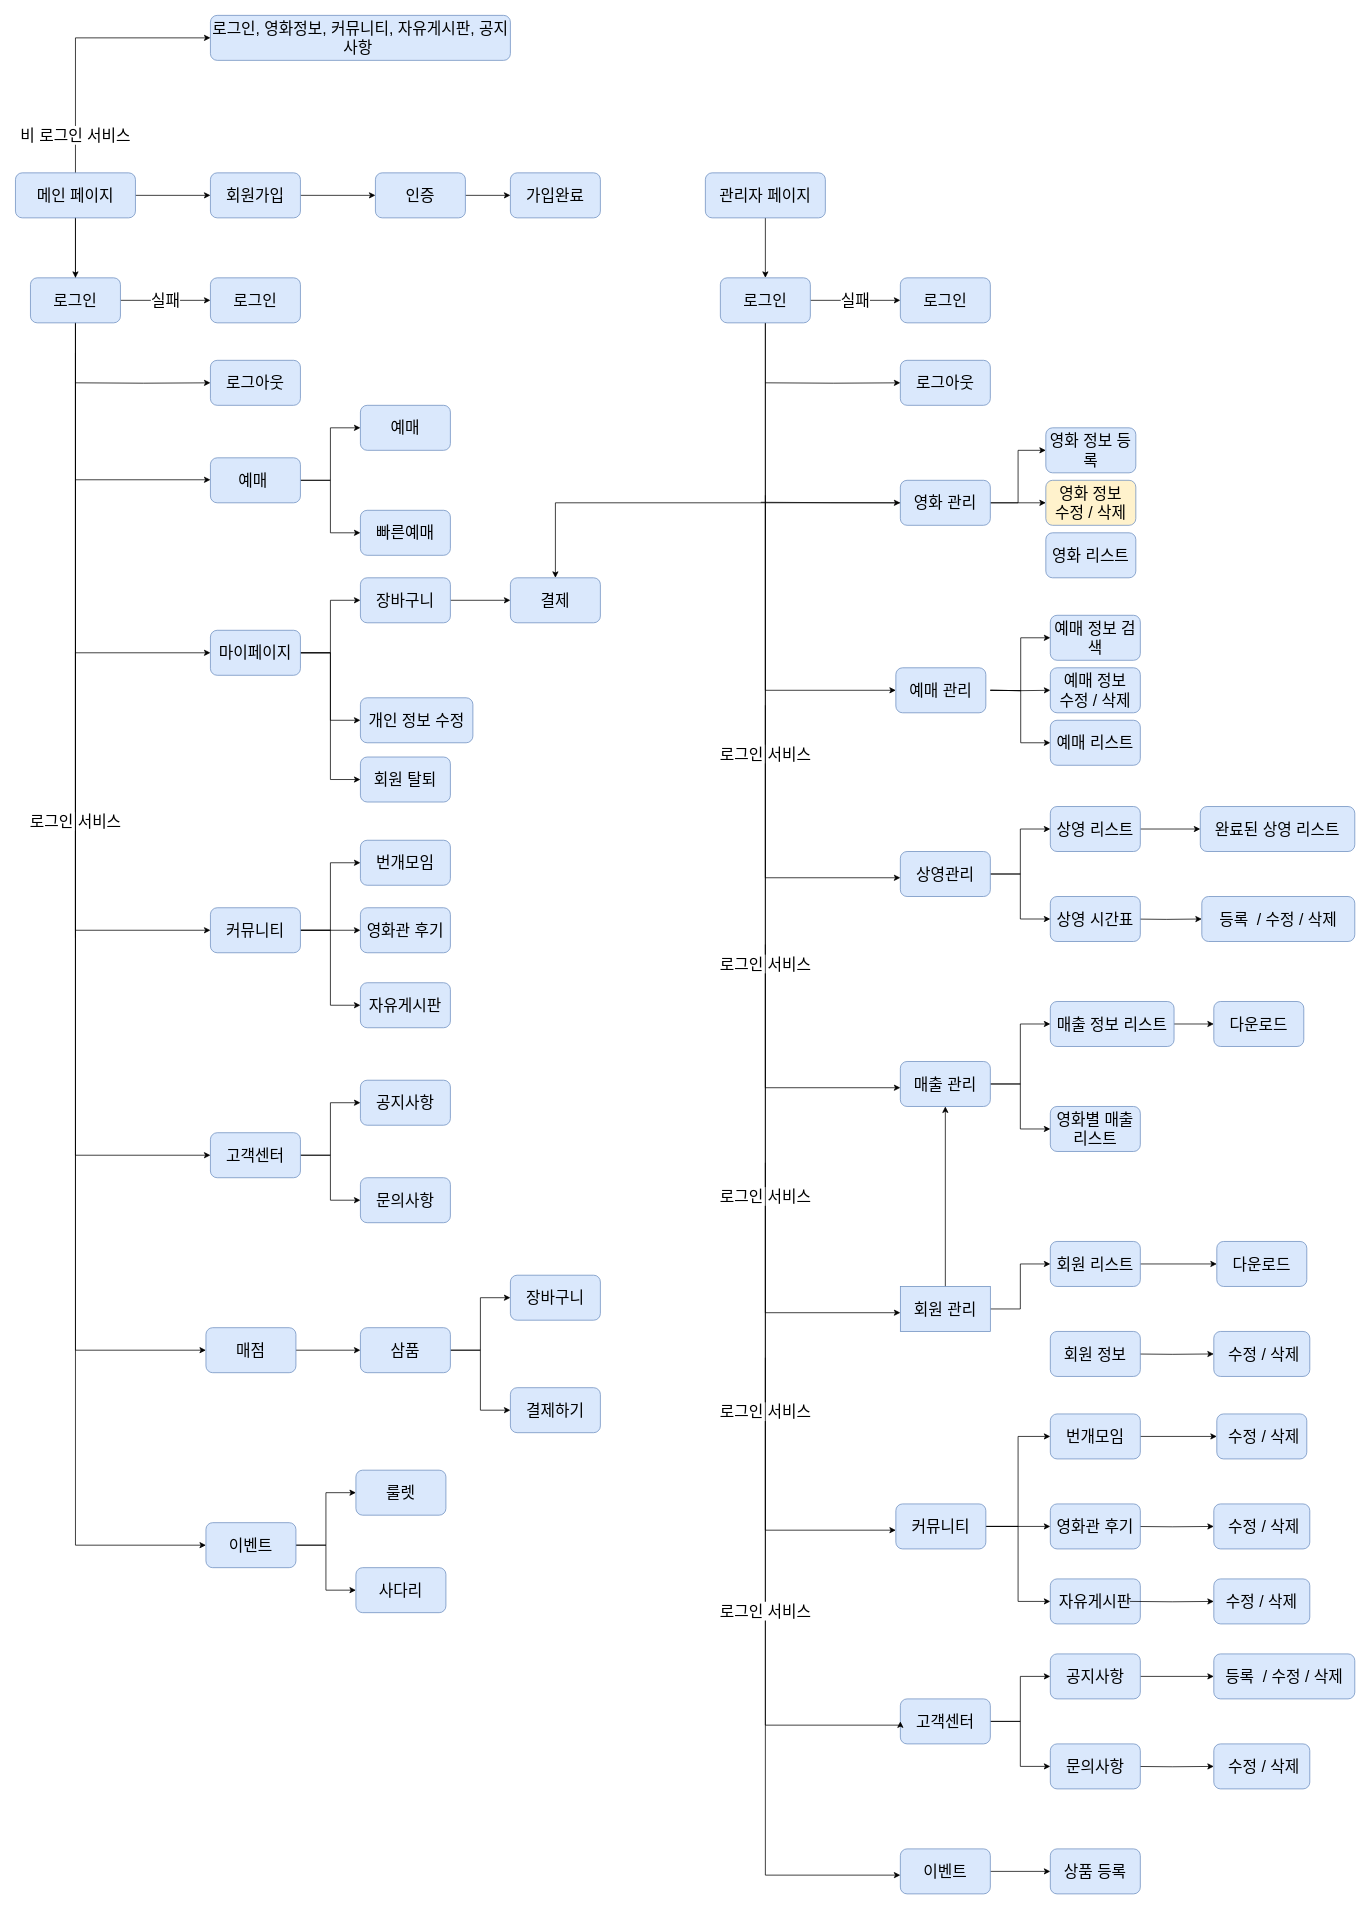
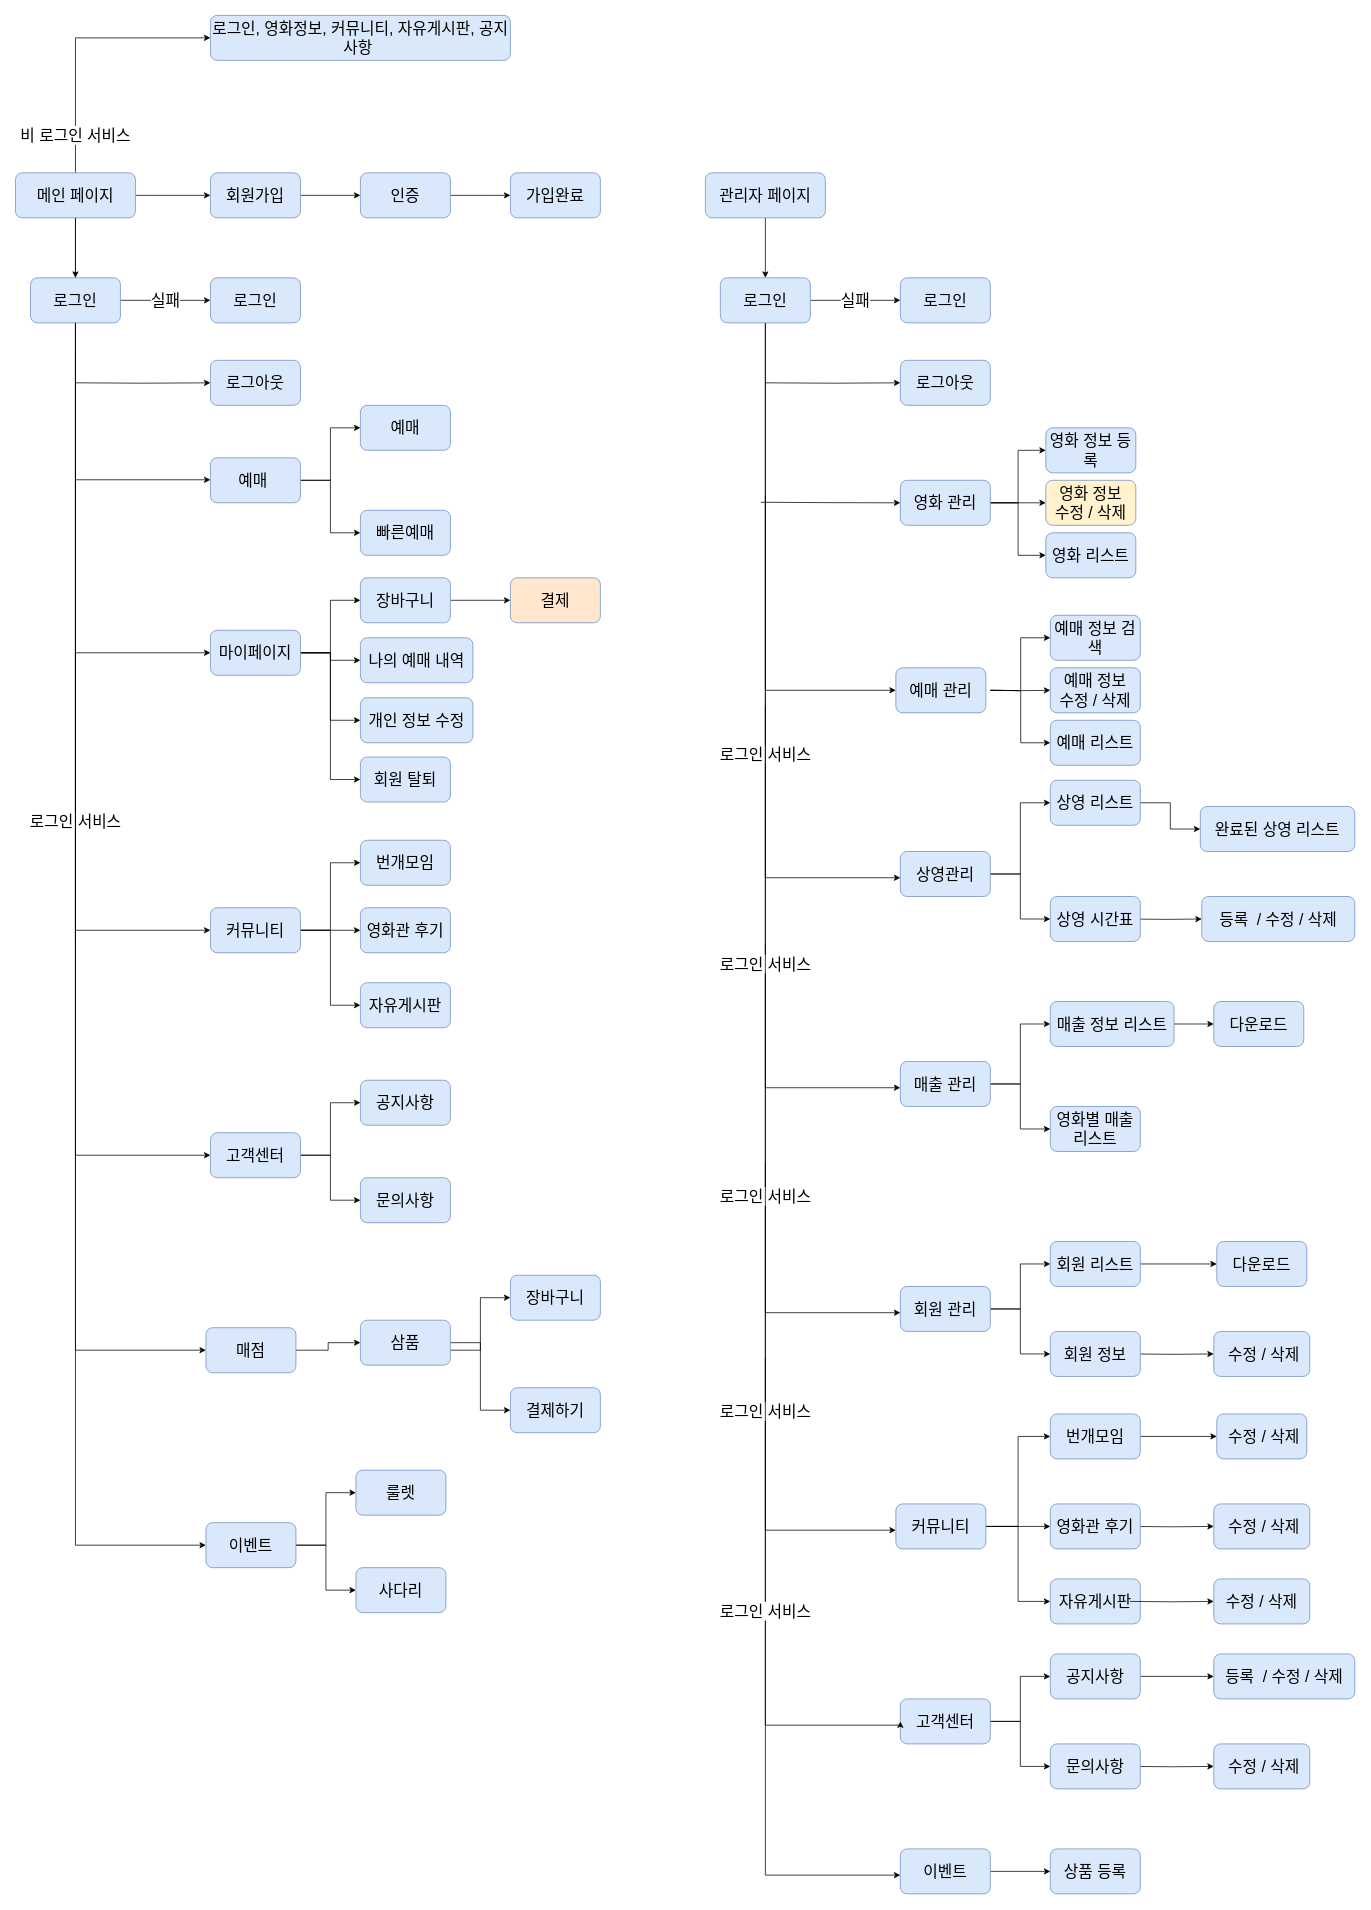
node "인증": moved (420, 195) -> (405, 195)
edge "영화 관리" -> "결제": now "영화 관리" -> "영화 리스트"
node "결제": fillcolor #dae8fc -> #ffe6cc
edge "마이페이지" -> "나의 예매 내역": added
node "나의 예매 내역": added
node "상영 리스트": moved (1095, 829) -> (1095, 803)
edge "회원 관리" -> "매출 관리": now "회원 관리" -> "회원 정보"
node "회원 관리": shape rectangle -> rounded rectangle
node "삼품": moved (405, 1350) -> (405, 1343)
